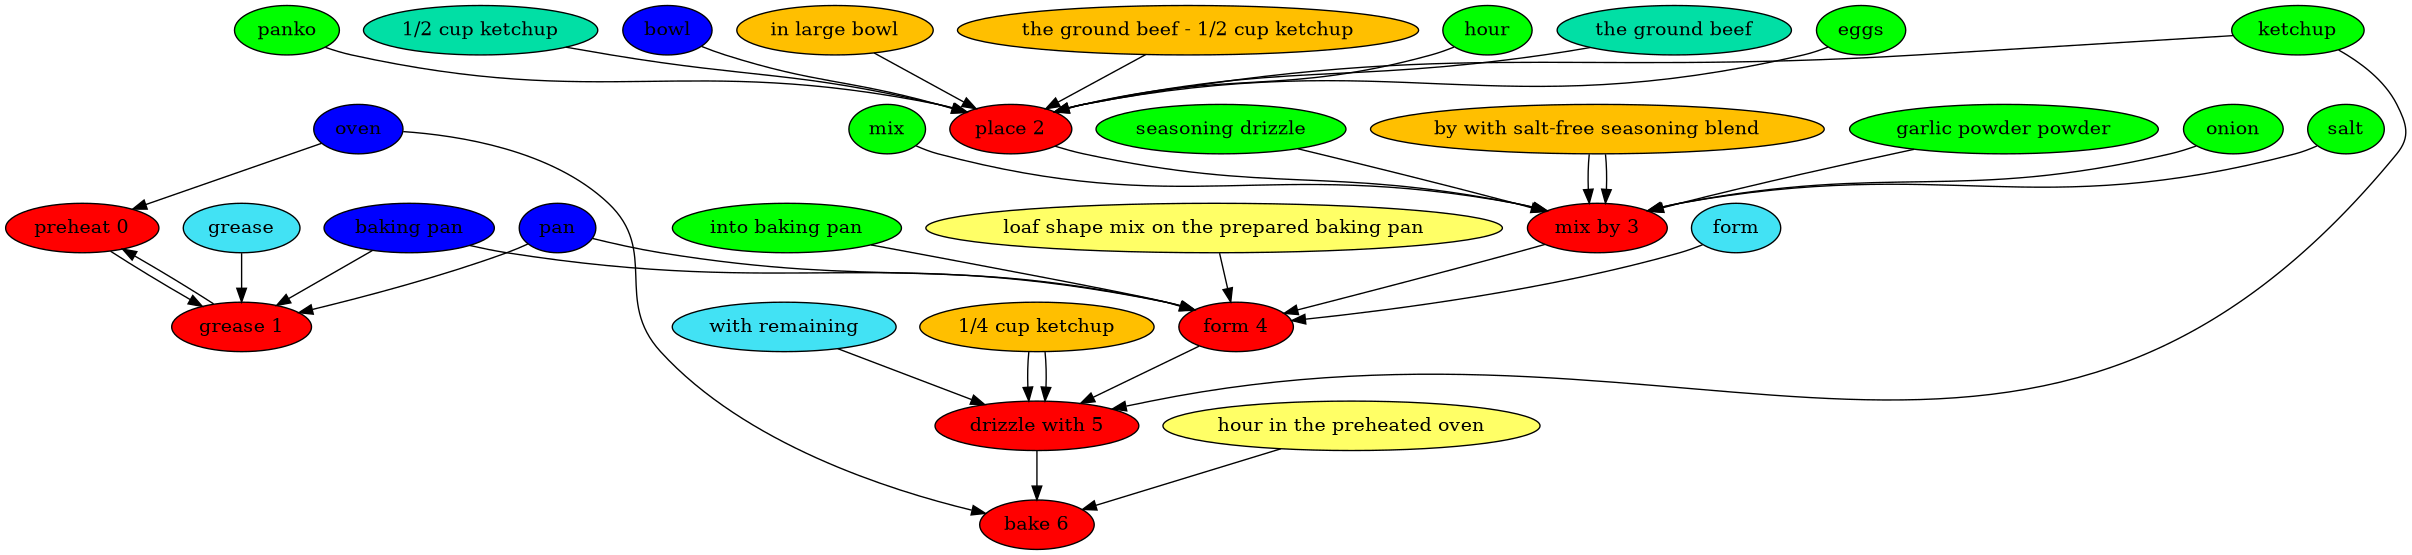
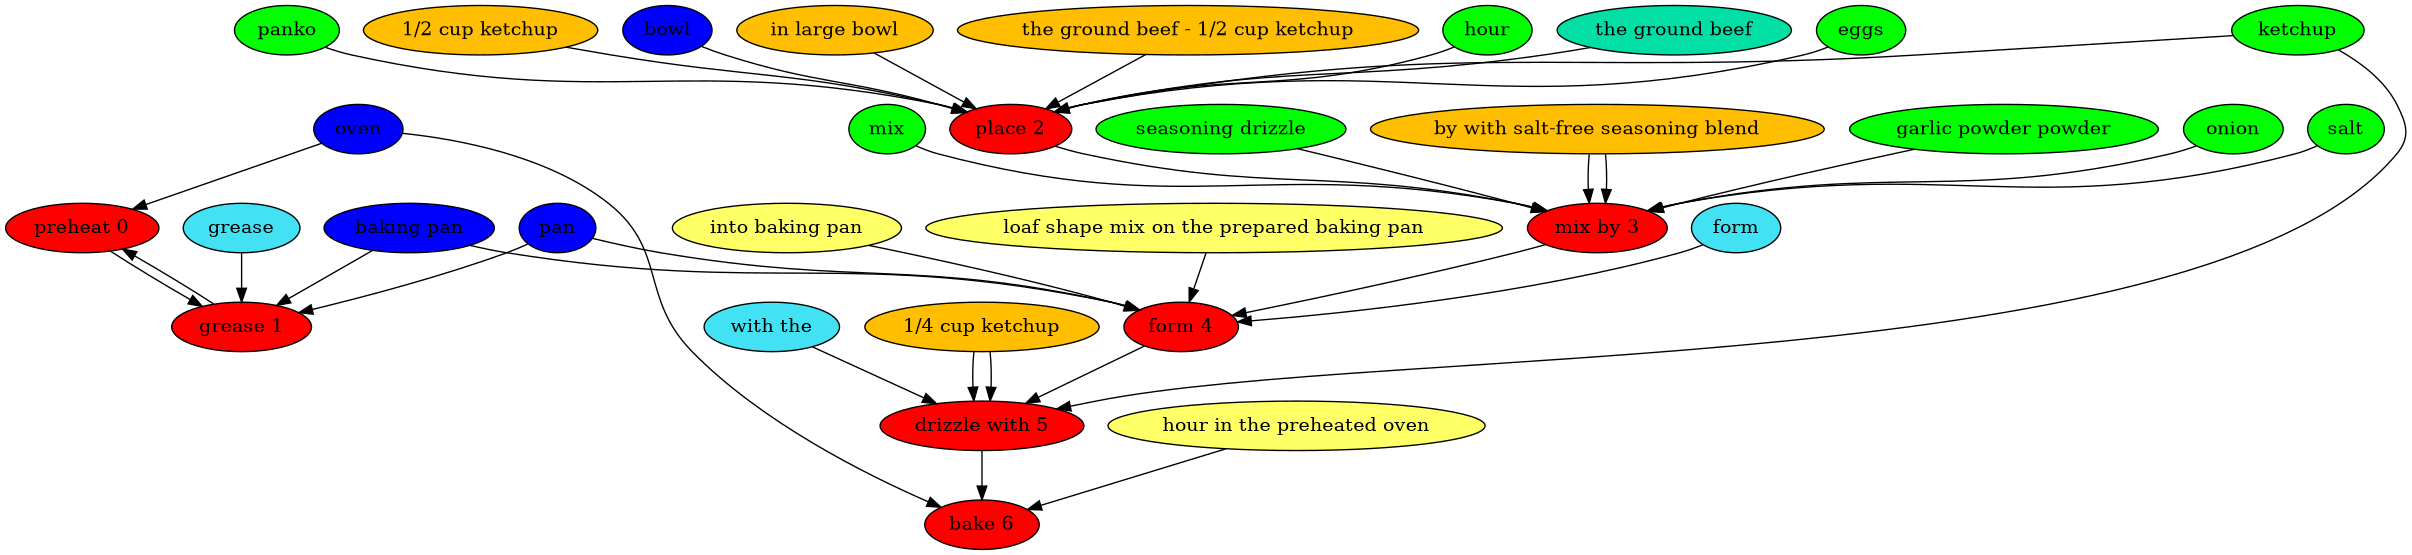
node "1/2 cup ketchup": fillcolor #01dfa5 -> #ffbf00
node "into baking pan": fillcolor green -> #ffff66
node "with remaining": label "with remaining" -> "with the"
